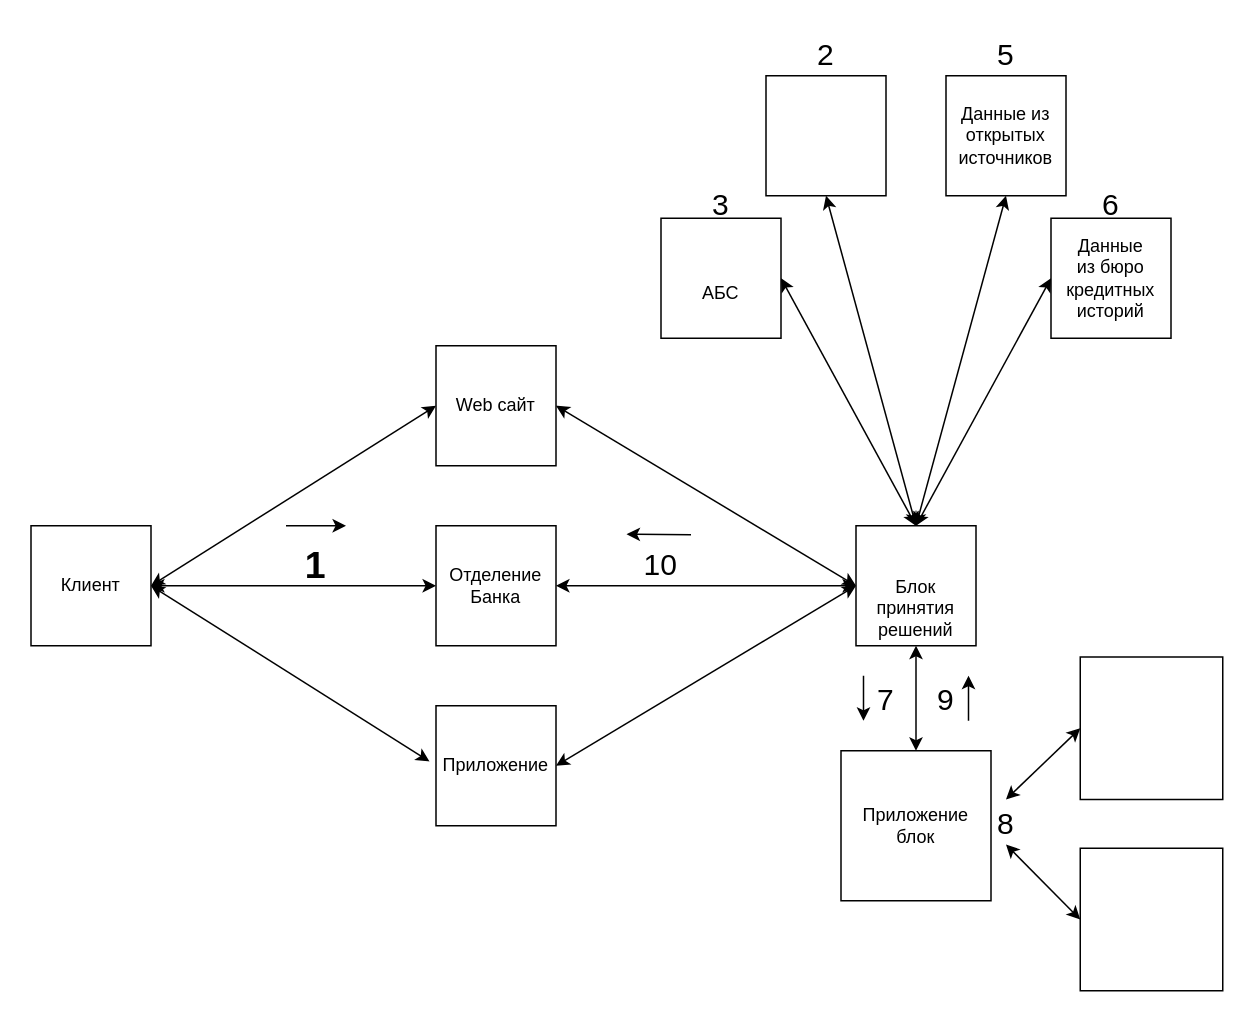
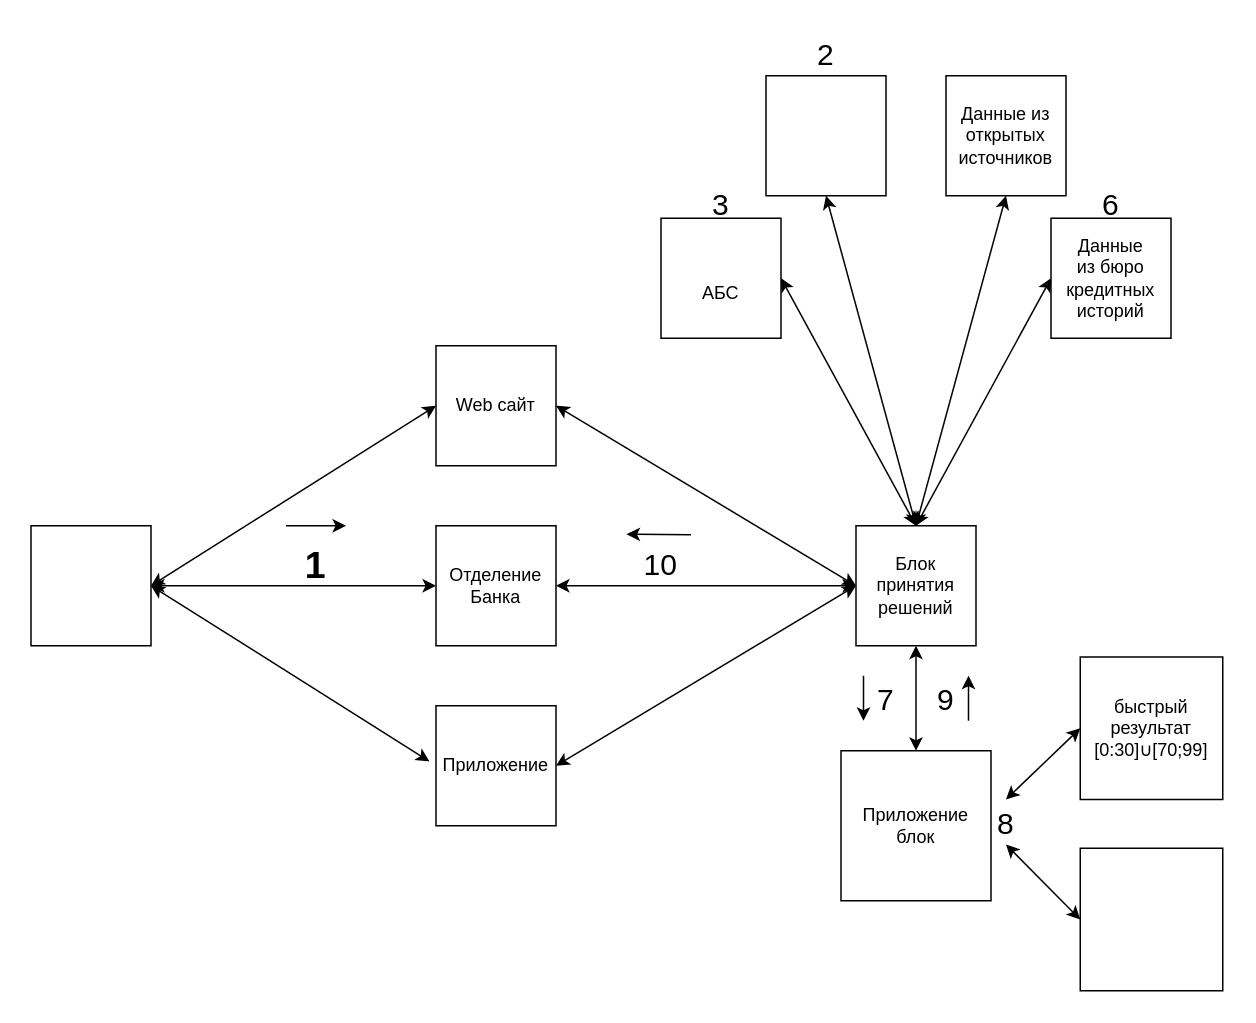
node "5": removed
node "Клиент": removed
node "Блок принятия решений": moved (916, 608) -> (916, 586)
node "быстрый результат [0:30]∪[70;99]": added
